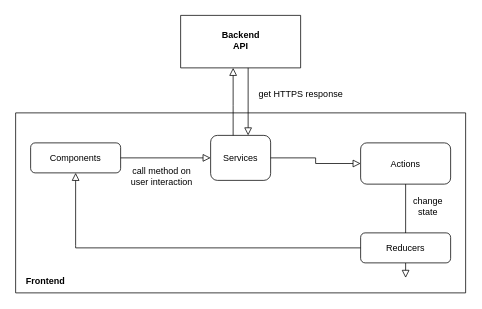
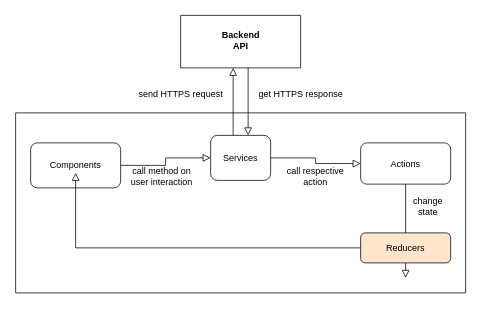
node "send HTTPS request": added
node "Components": size 90x30 -> 90x45
node "call respective action": added
node "Reducers": fillcolor #ffffff -> #ffe6cc
node "Frontend": removed
